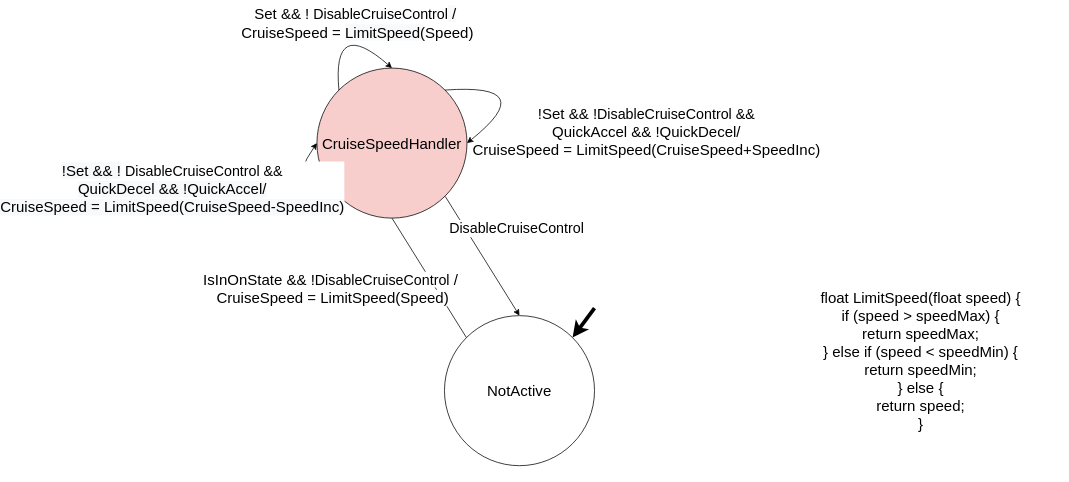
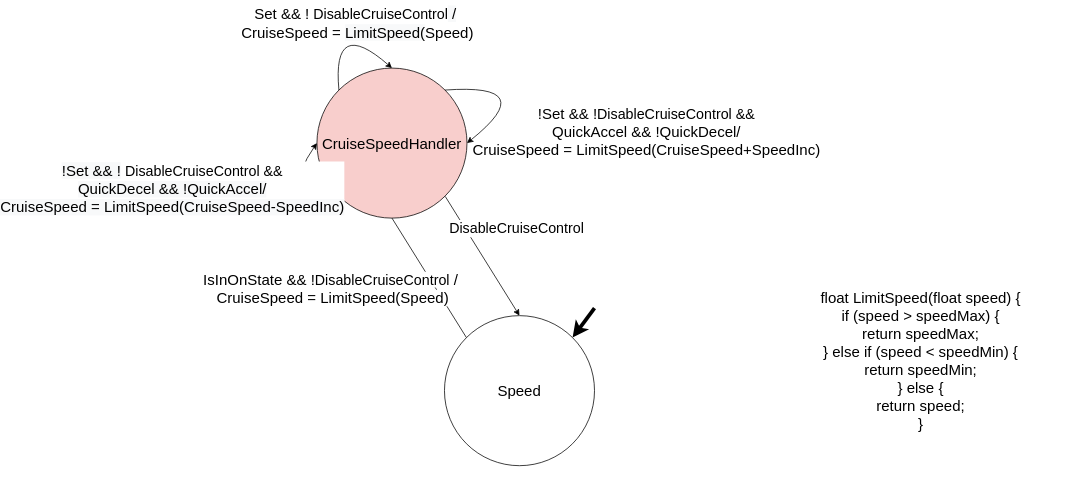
node "NotActive": label "NotActive" -> "Speed"
